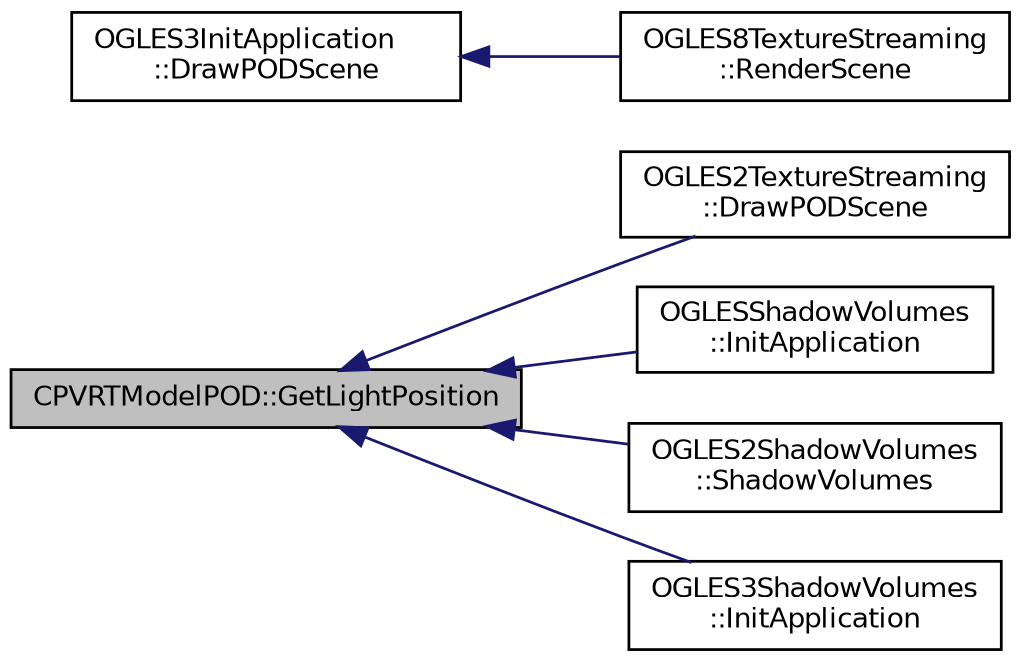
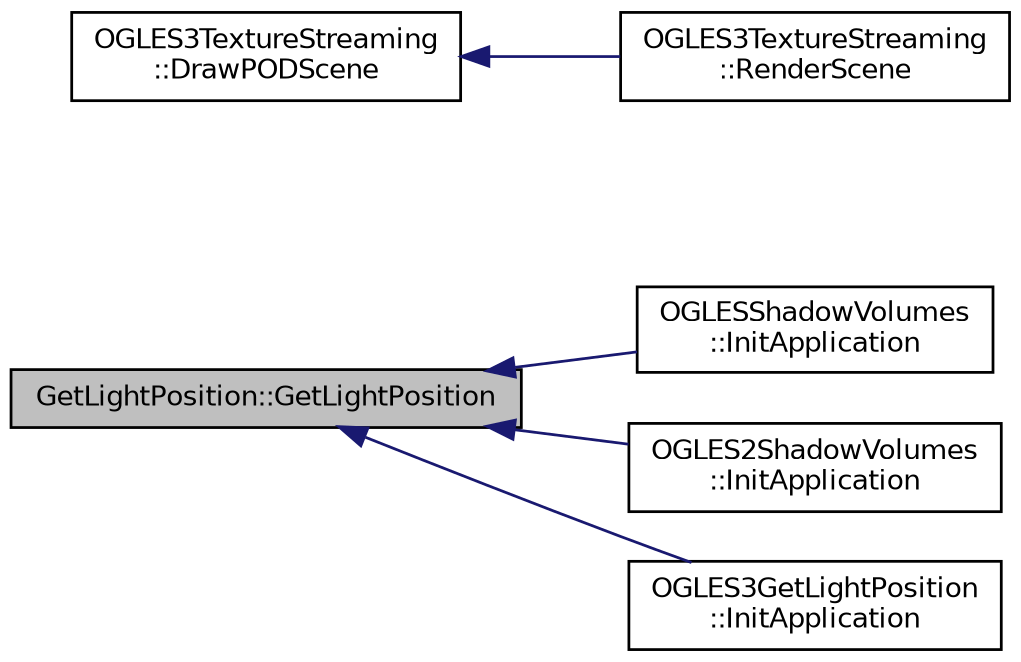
node "OGLES3InitApplication ::DrawPODScene": label "OGLES3InitApplication ::DrawPODScene" -> "OGLES3TextureStreaming ::DrawPODScene"
node "OGLES8TextureStreaming ::RenderScene": label "OGLES8TextureStreaming ::RenderScene" -> "OGLES3TextureStreaming ::RenderScene"
node "OGLES2TextureStreaming ::DrawPODScene": removed
node "CPVRTModelPOD::GetLightPosition": label "CPVRTModelPOD::GetLightPosition" -> "GetLightPosition::GetLightPosition"
node "OGLES2ShadowVolumes ::ShadowVolumes": label "OGLES2ShadowVolumes ::ShadowVolumes" -> "OGLES2ShadowVolumes ::InitApplication"
node "OGLES3ShadowVolumes ::InitApplication": label "OGLES3ShadowVolumes ::InitApplication" -> "OGLES3GetLightPosition ::InitApplication"
